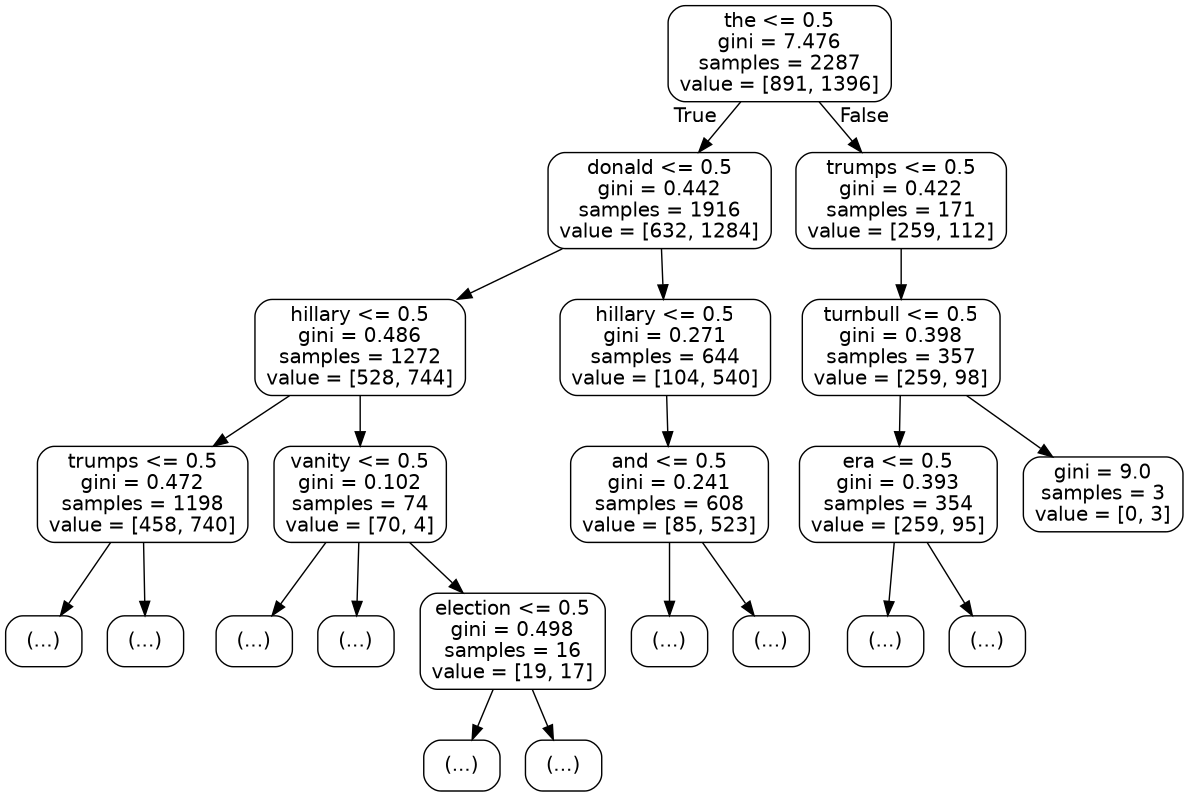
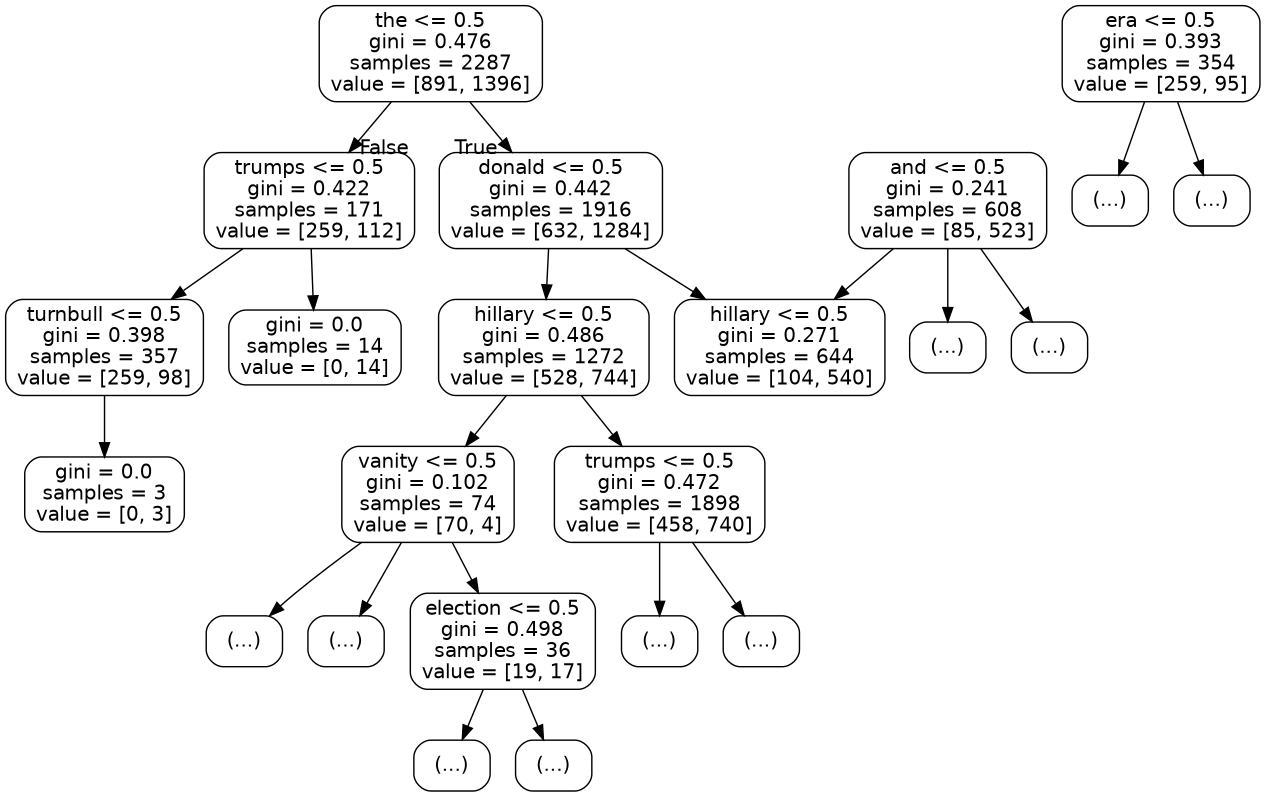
node "the <= 0.5 gini = 7.476 samples = 2287 value = [891, 1396]": label "the <= 0.5 gini = 7.476 samples = 2287 value = [891, 1396]" -> "the <= 0.5 gini = 0.476 samples = 2287 value = [891, 1396]"
node "gini = 0.0 samples = 14 value = [0, 14]": added
edge "hillary <= 0.5 gini = 0.271 samples = 644 value = [104, 540]" -> "and <= 0.5 gini = 0.241 samples = 608 value = [85, 523]": reversed
edge "turnbull <= 0.5 gini = 0.398 samples = 357 value = [259, 98]" -> "era <= 0.5 gini = 0.393 samples = 354 value = [259, 95]": removed
node "trumps <= 0.5 gini = 0.472 samples = 1198 value = [458, 740]": label "trumps <= 0.5 gini = 0.472 samples = 1198 value = [458, 740]" -> "trumps <= 0.5 gini = 0.472 samples = 1898 value = [458, 740]"
node "gini = 9.0 samples = 3 value = [0, 3]": label "gini = 9.0 samples = 3 value = [0, 3]" -> "gini = 0.0 samples = 3 value = [0, 3]"
node "election <= 0.5 gini = 0.498 samples = 16 value = [19, 17]": label "election <= 0.5 gini = 0.498 samples = 16 value = [19, 17]" -> "election <= 0.5 gini = 0.498 samples = 36 value = [19, 17]"
